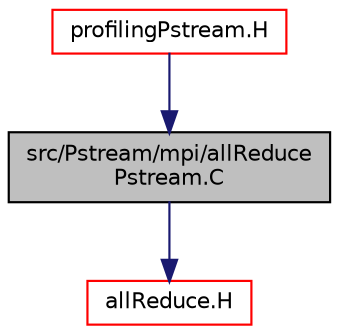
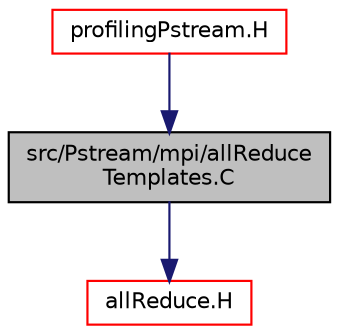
node "src/Pstream/mpi/allReduce Pstream.C": label "src/Pstream/mpi/allReduce Pstream.C" -> "src/Pstream/mpi/allReduce Templates.C"
